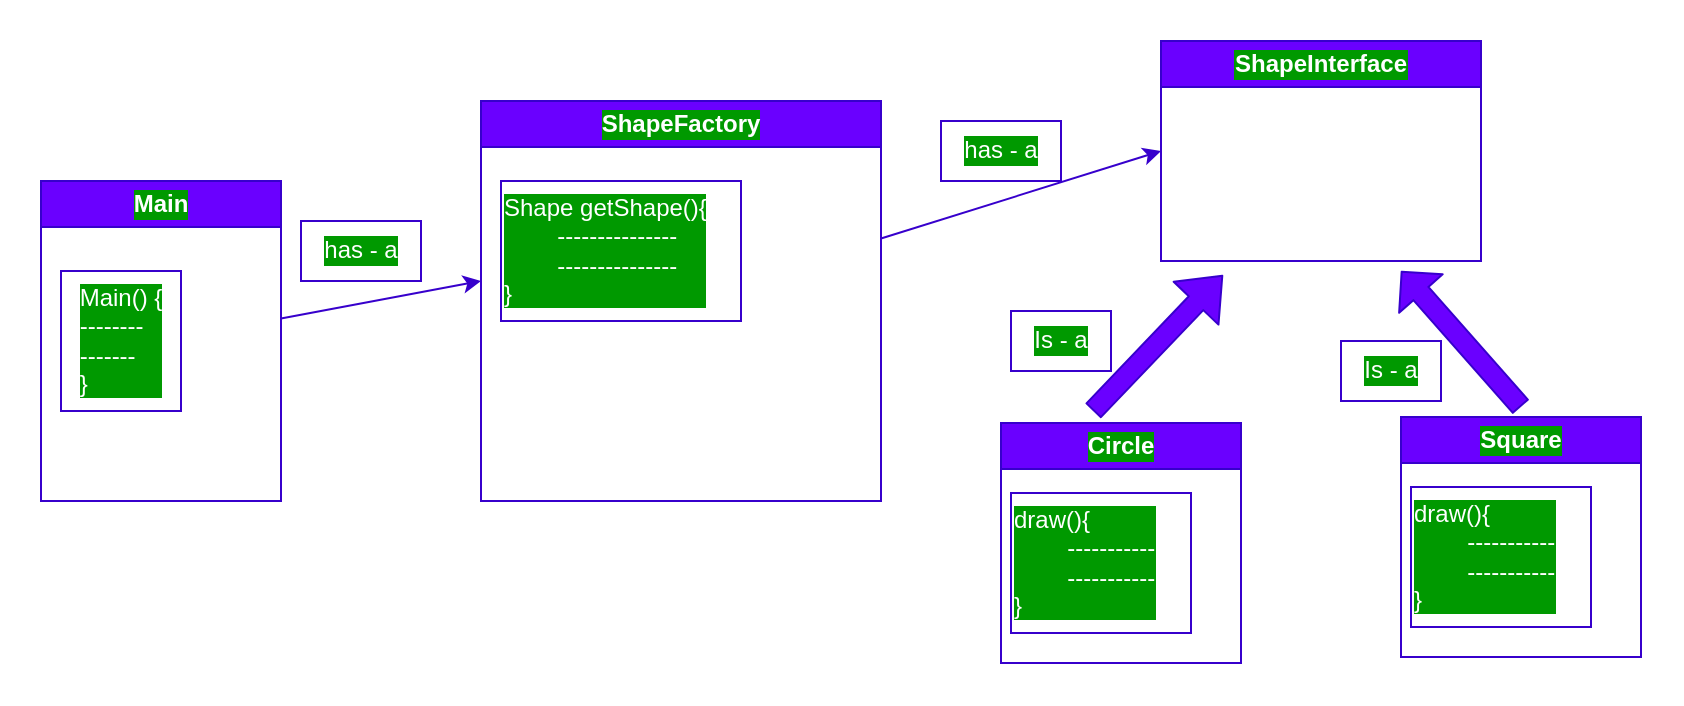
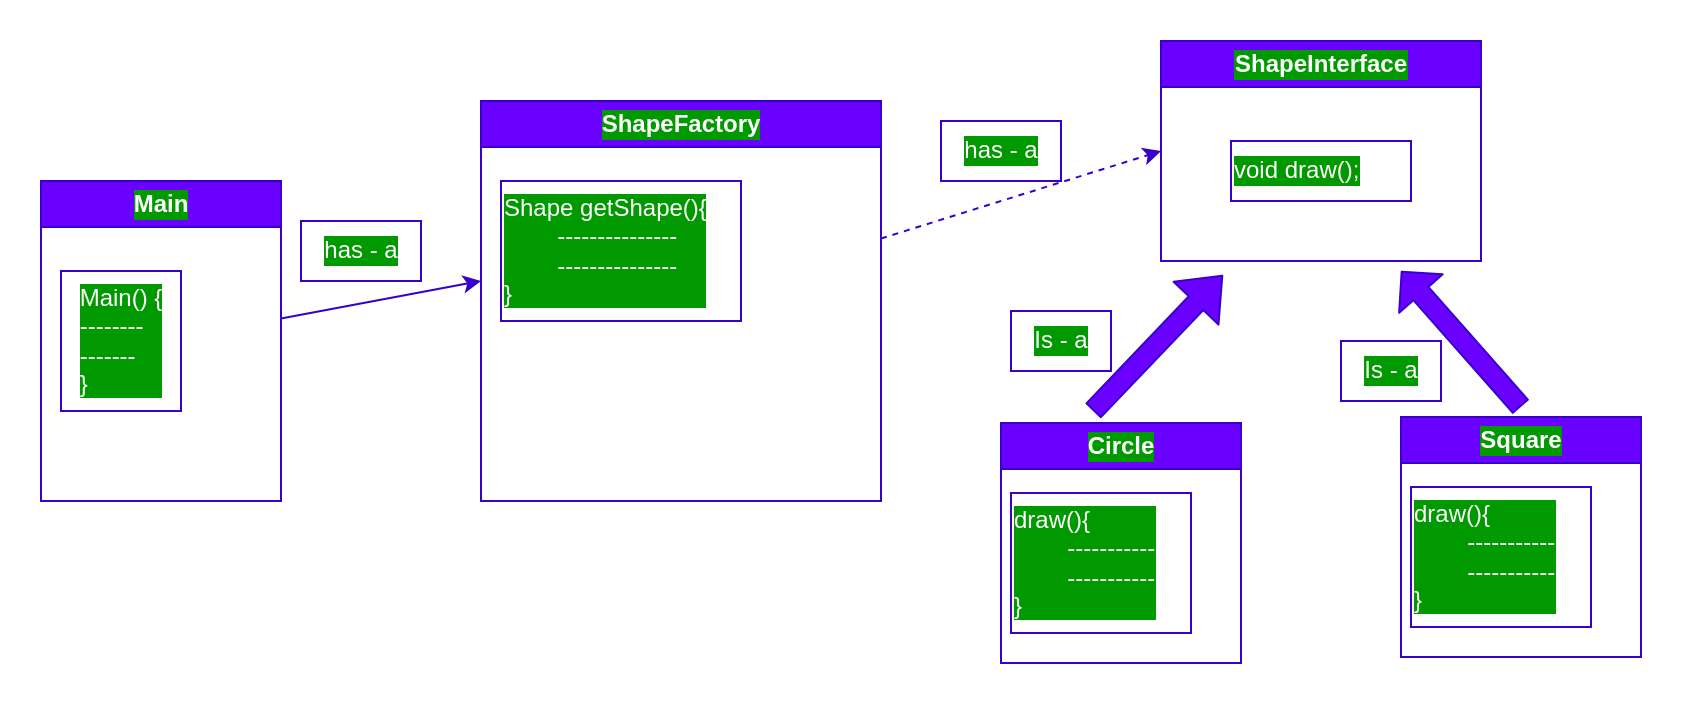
node "void draw();": added
edge "ShapeFactory" -> "ShapeInterface": style solid -> dashed
